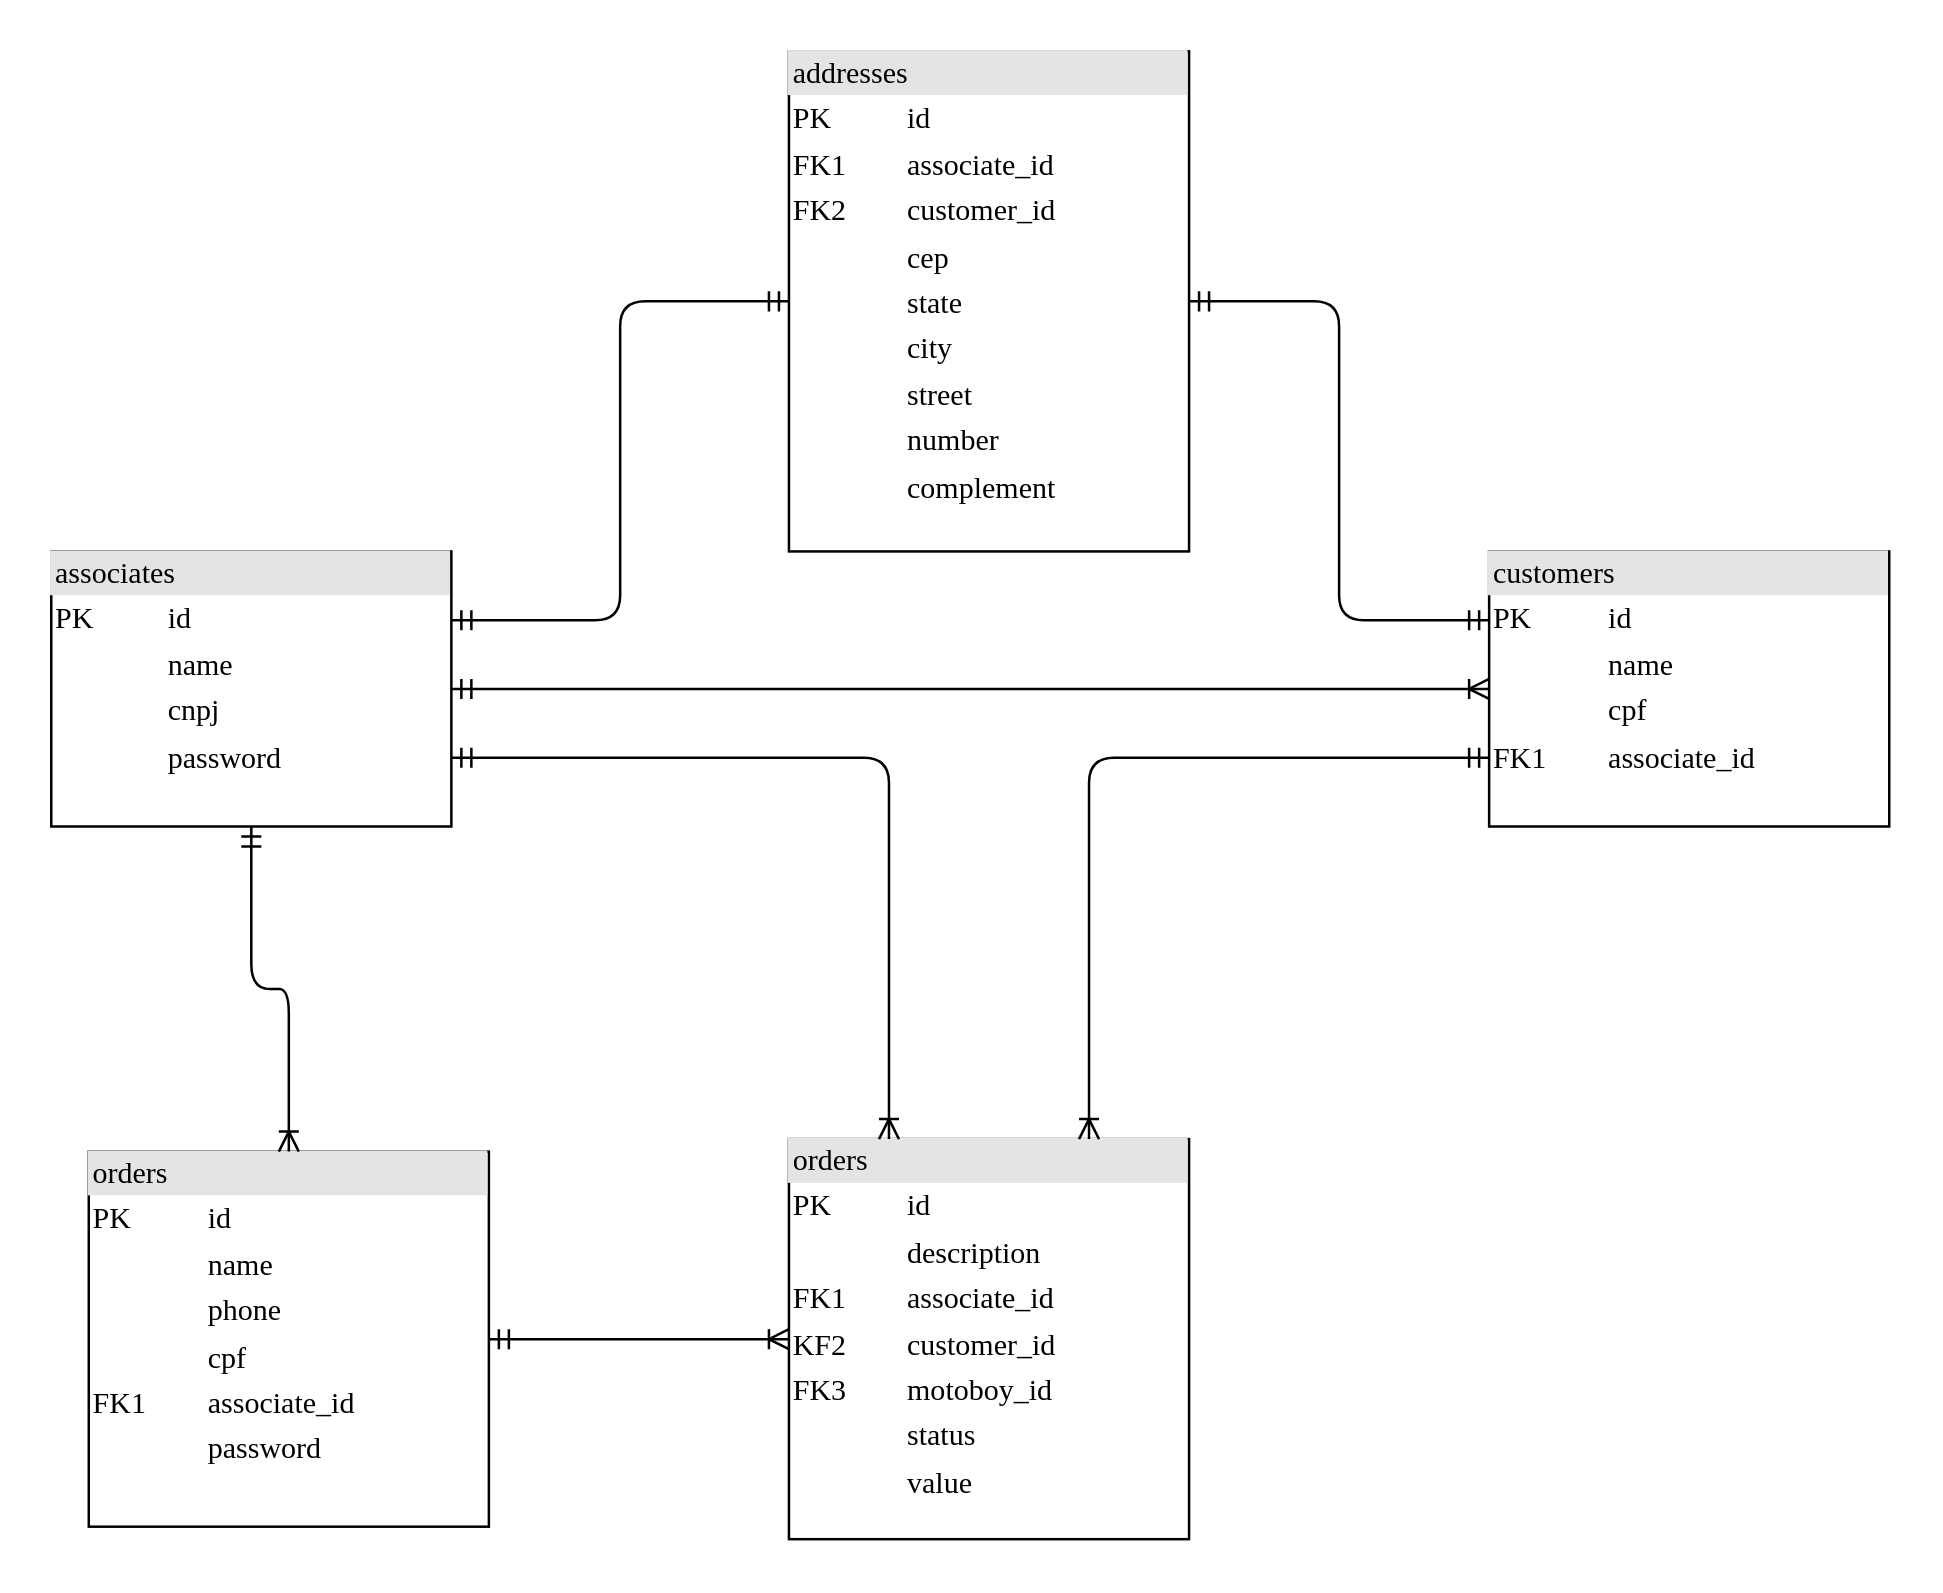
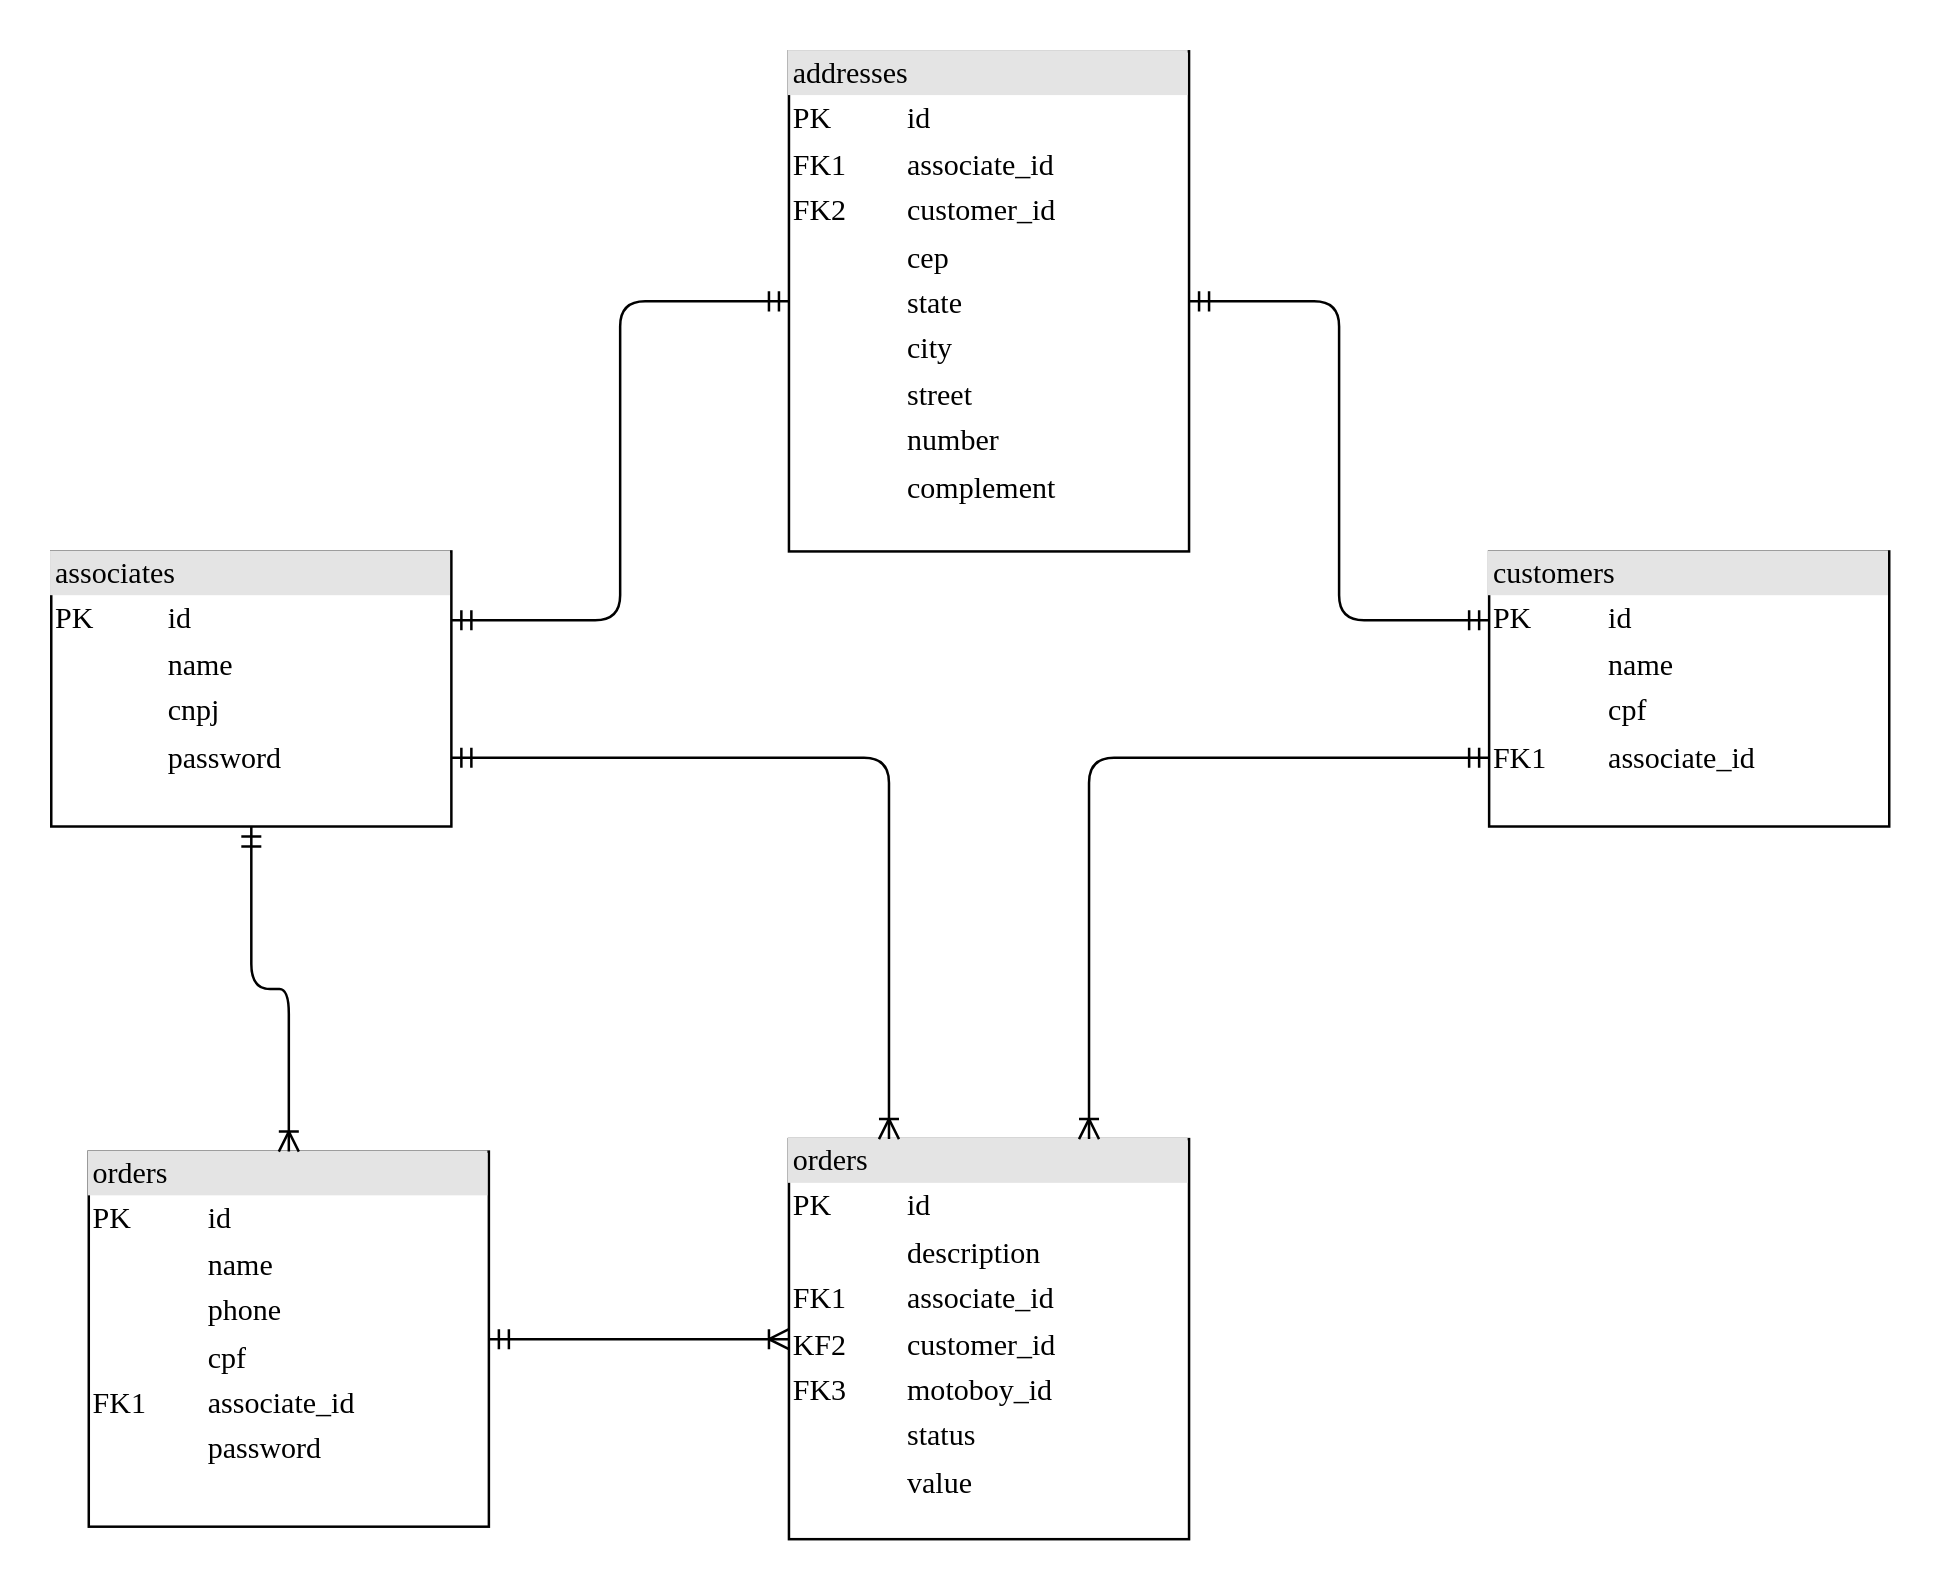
edge "associates PK id name cnpj password" -- "customers PK id name cpf FK1 associate_id": removed
